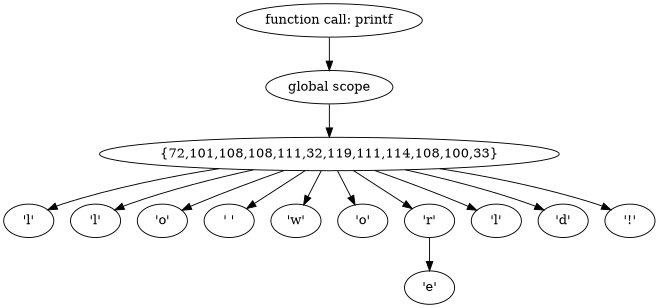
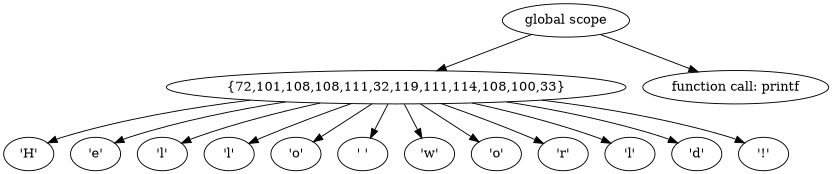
edge "function call: printf" -> "global scope": reversed
node "'H'": added
edge "'r'" -> "'e'": now "{72,101,108,108,111,32,119,111,114,108,100,33}" -> "'e'"
